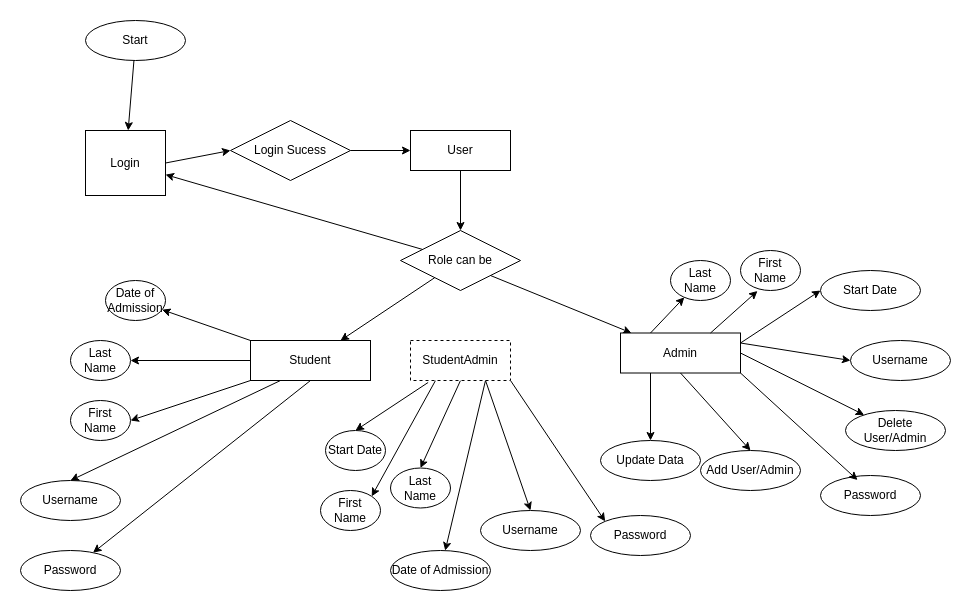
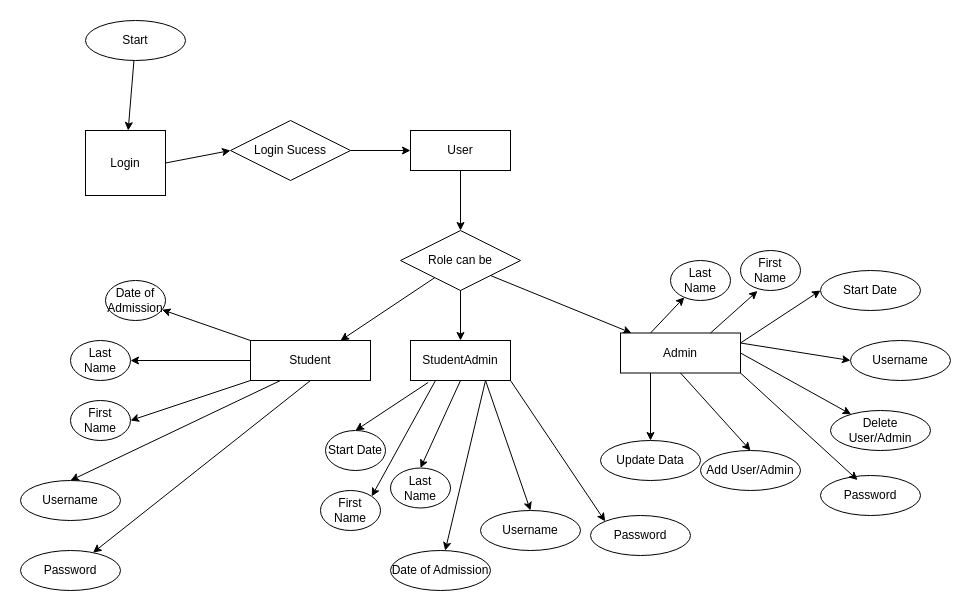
edge "Role can be" -> "Login": now "Role can be" -> "StudentAdmin"
node "StudentAdmin": style dashed -> solid
node "Delete User/Admin": moved (896, 431) -> (881, 431)
